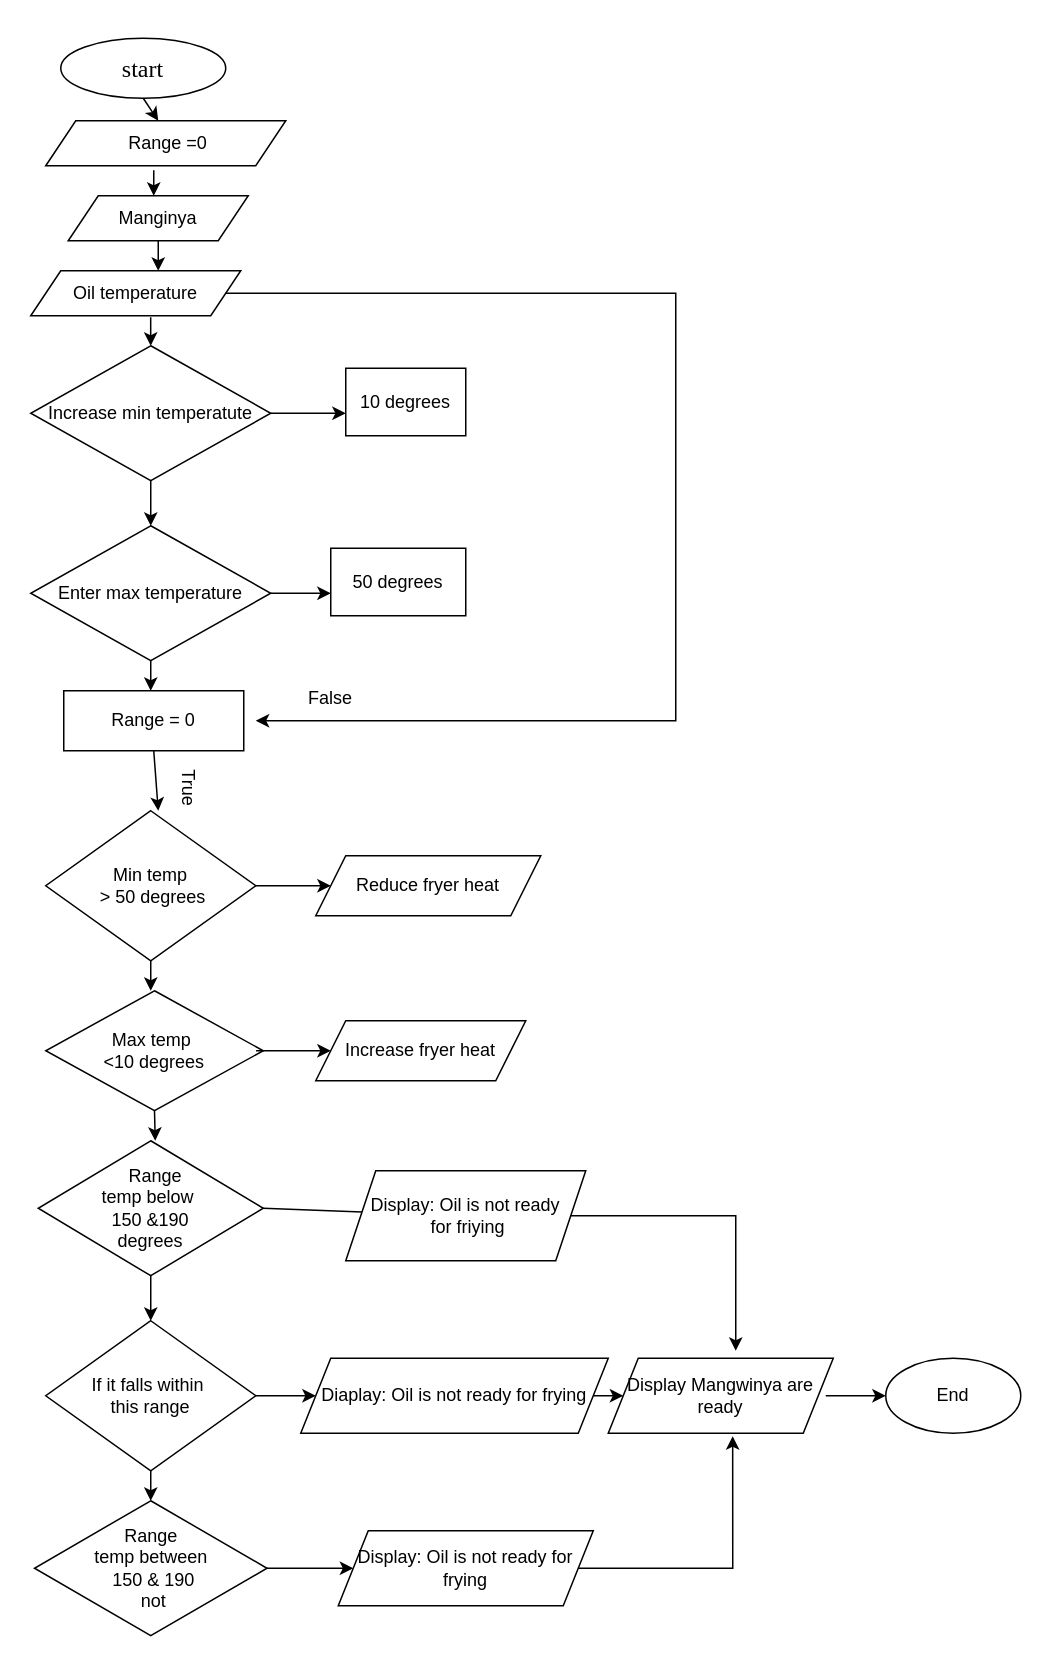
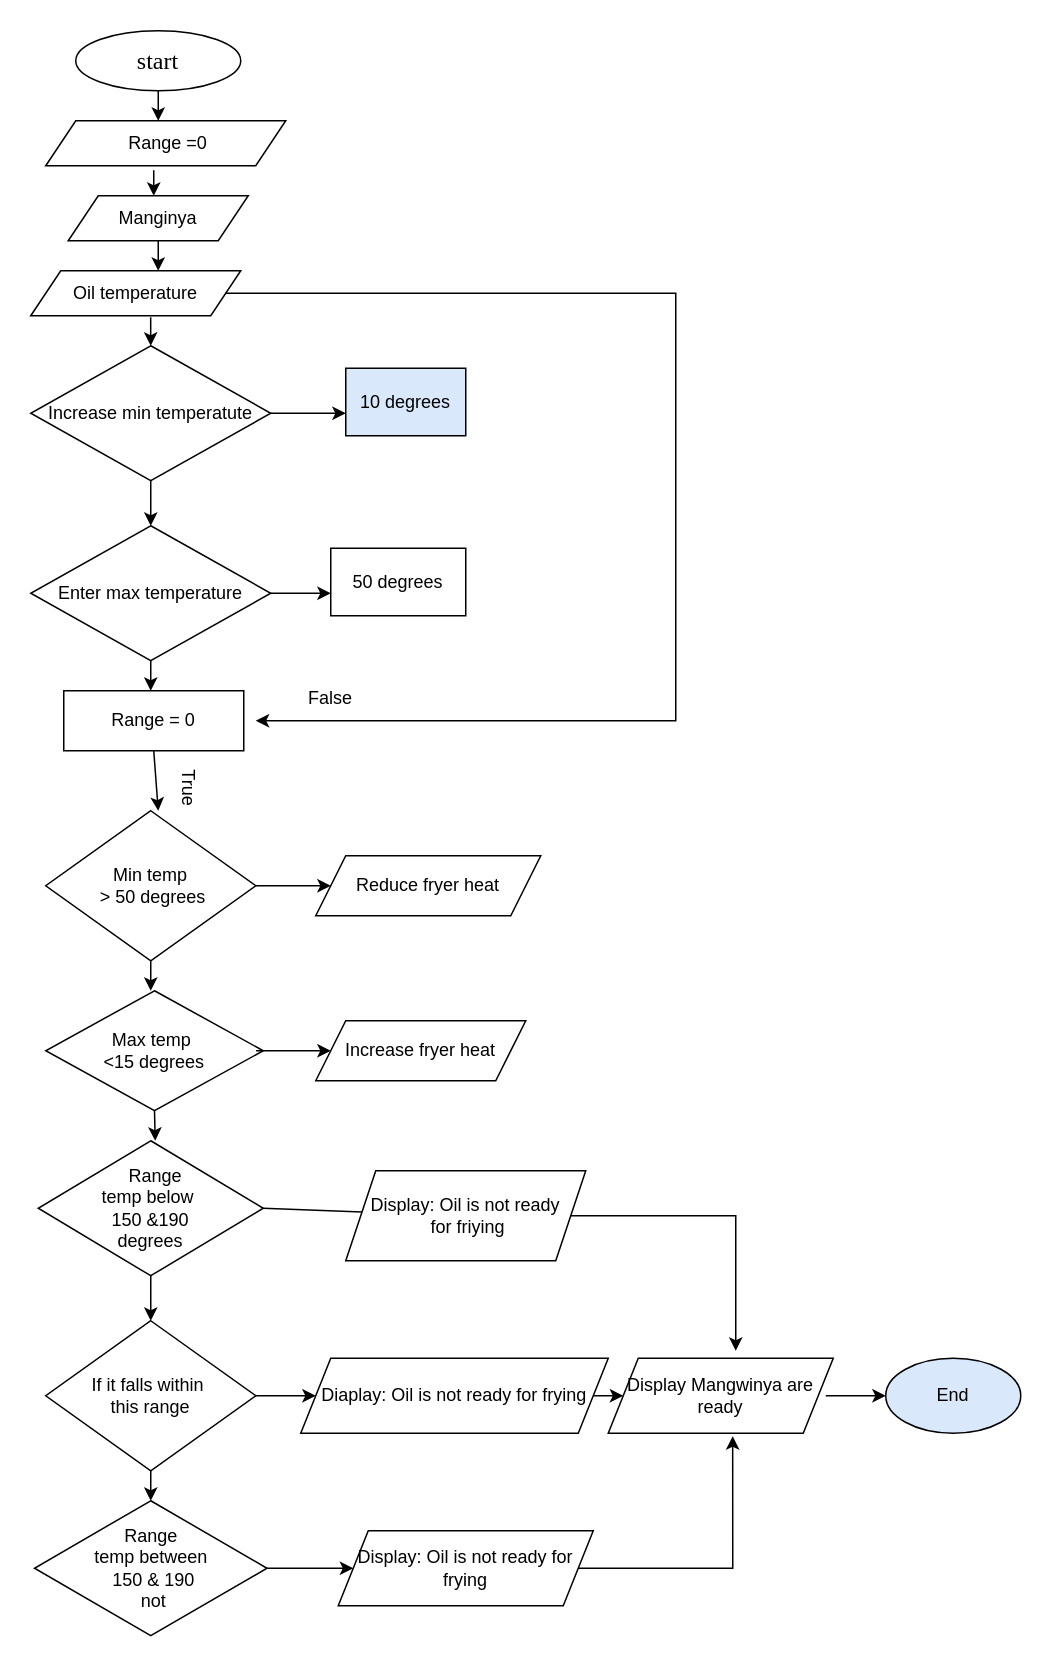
node "start": moved (143, 68) -> (158, 61)
node "10 degrees": fillcolor #ffffff -> #dae8fc
node "Max temp <10 degrees": label "Max temp <10 degrees" -> "Max temp <15 degrees"
node "End": fillcolor #ffffff -> #dae8fc
